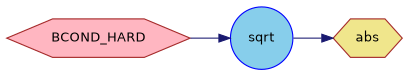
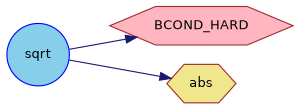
edge "BCOND_HARD" -> "sqrt": reversed
